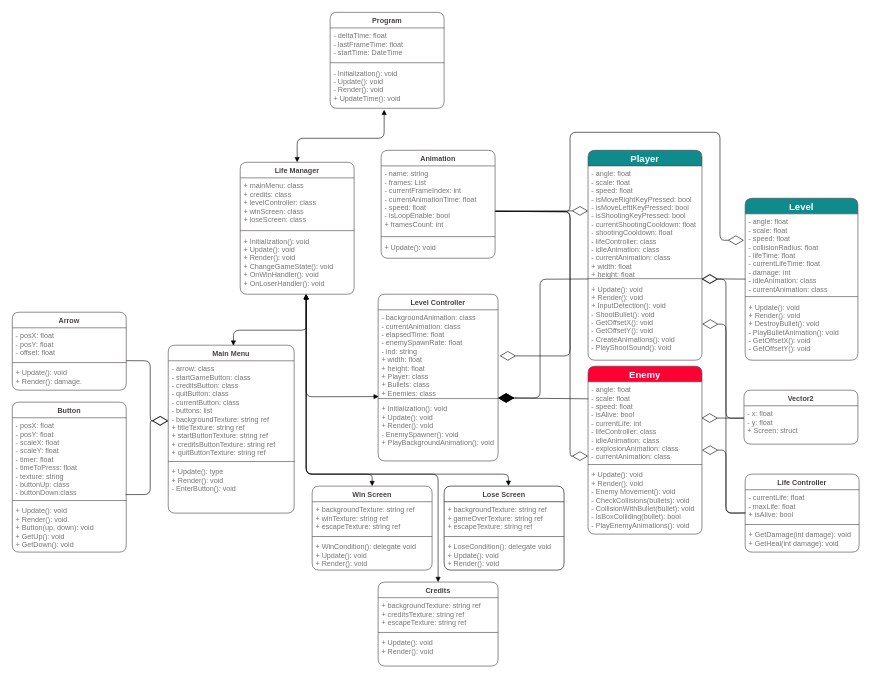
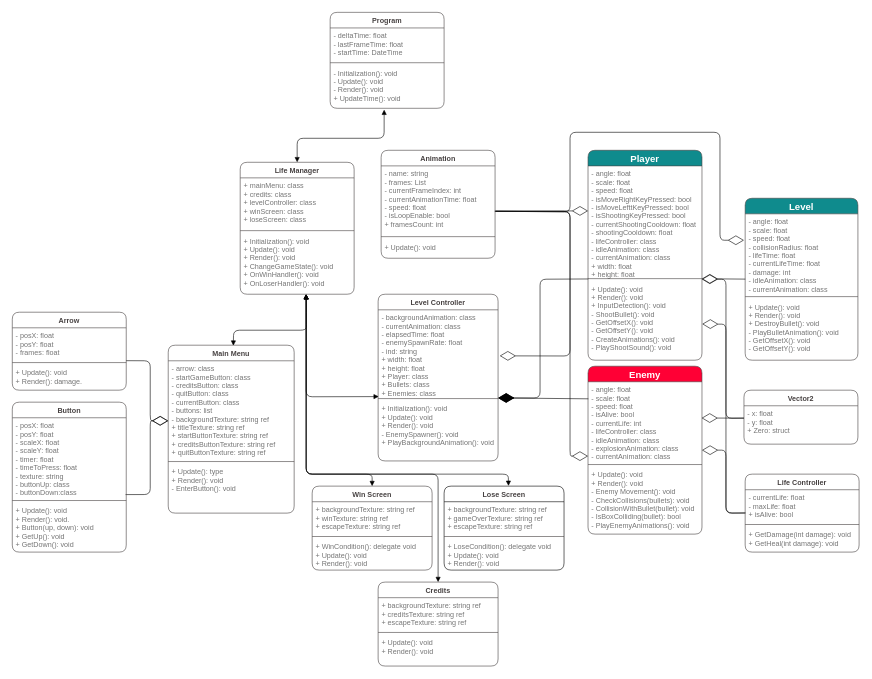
node "- posX: float - posY: float - offset: float": label "- posX: float - posY: float - offset: float" -> "- posX: float - posY: float - frames: float"
node "- x: float - y: float + Screen: struct": label "- x: float - y: float + Screen: struct" -> "- x: float - y: float + Zero: struct"
